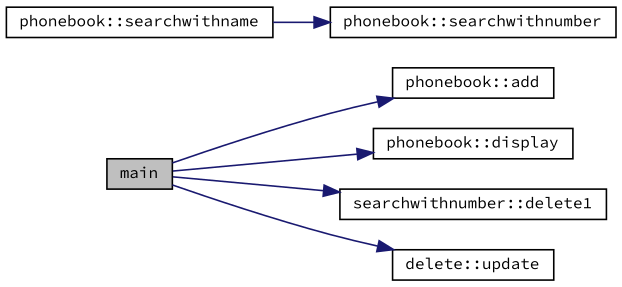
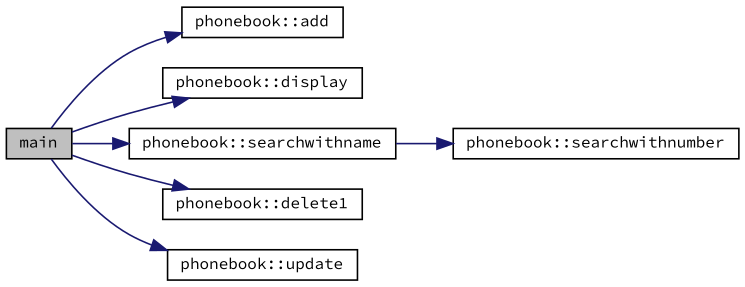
edge "main" -> "phonebook::searchwithname": added
node "searchwithnumber::delete1": label "searchwithnumber::delete1" -> "phonebook::delete1"
node "delete::update": label "delete::update" -> "phonebook::update"
